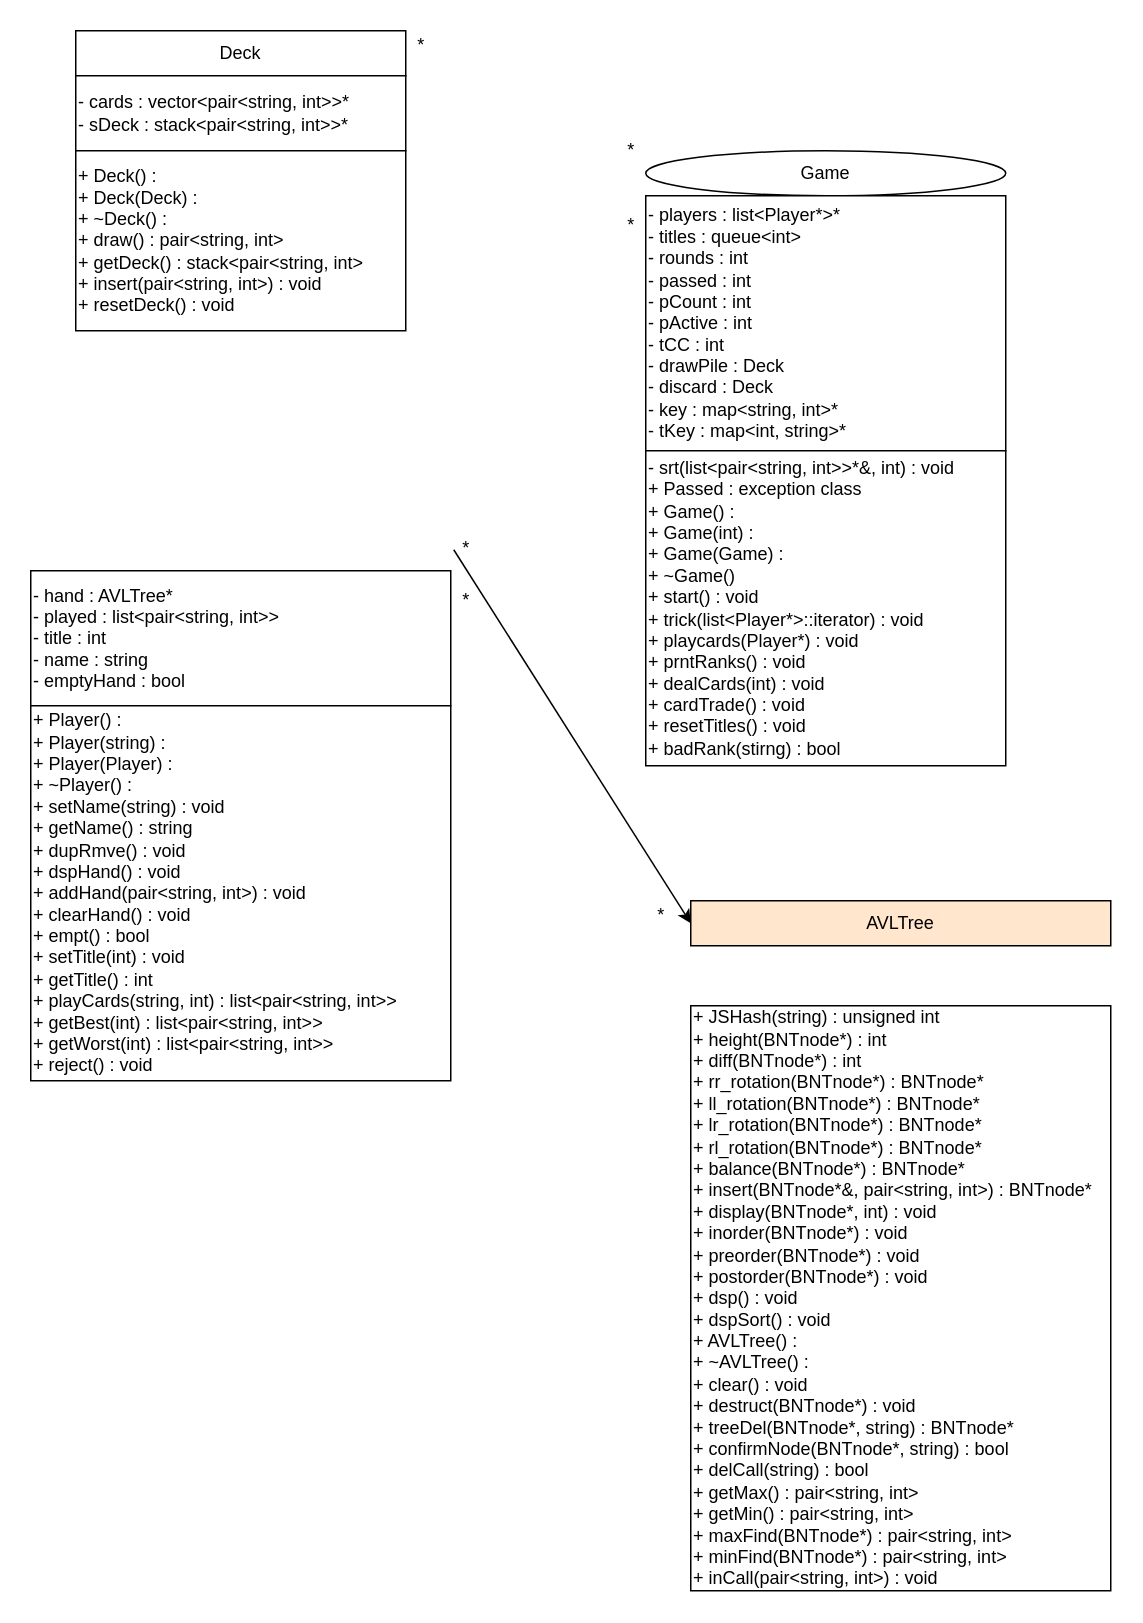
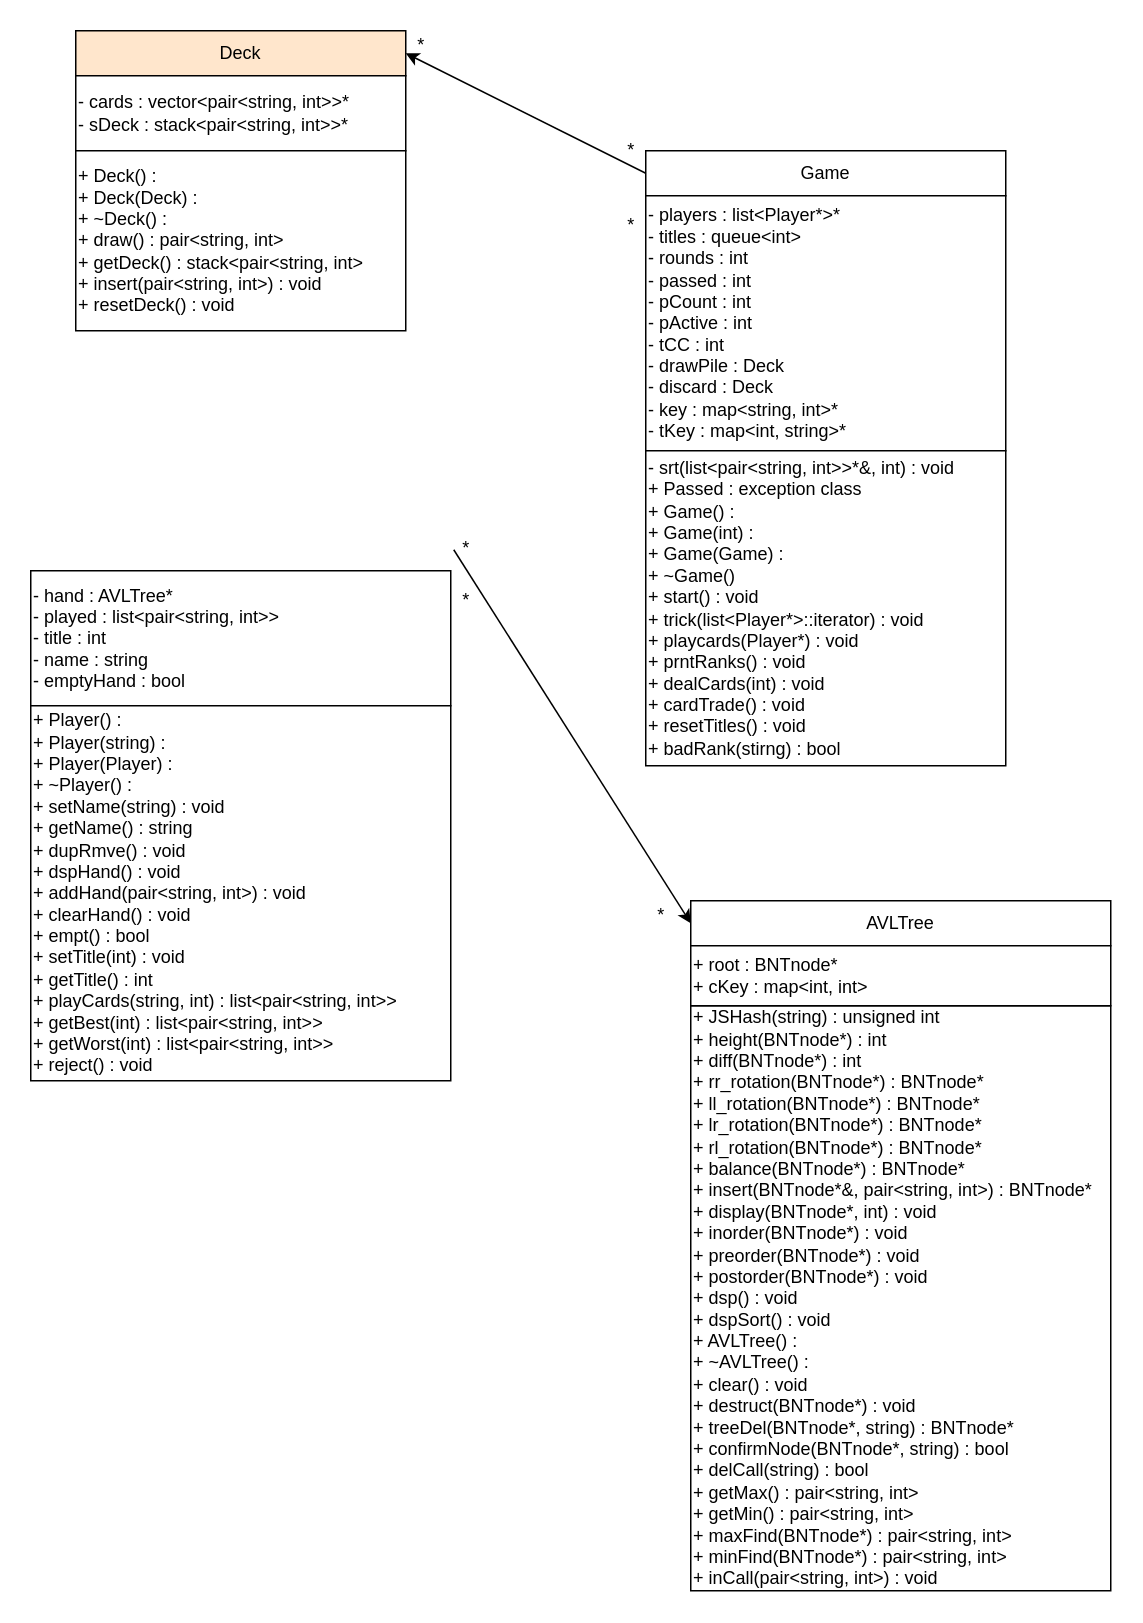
node "Deck": fillcolor #ffffff -> #ffe6cc
edge "Game" -> "Deck": added
node "Game": shape ellipse -> rectangle
node "AVLTree": fillcolor #ffe6cc -> #ffffff
node "+ root : BNTnode* + cKey : map<int, int>": added
